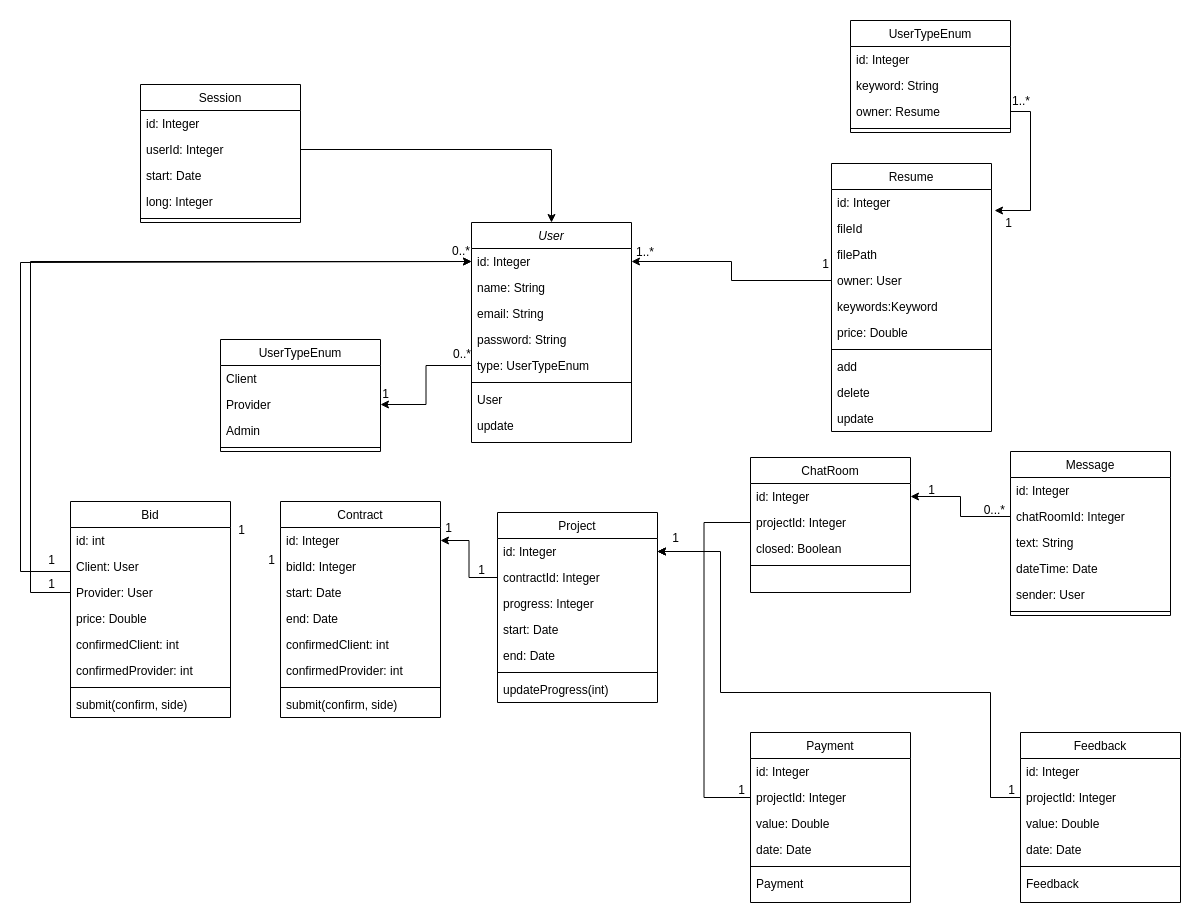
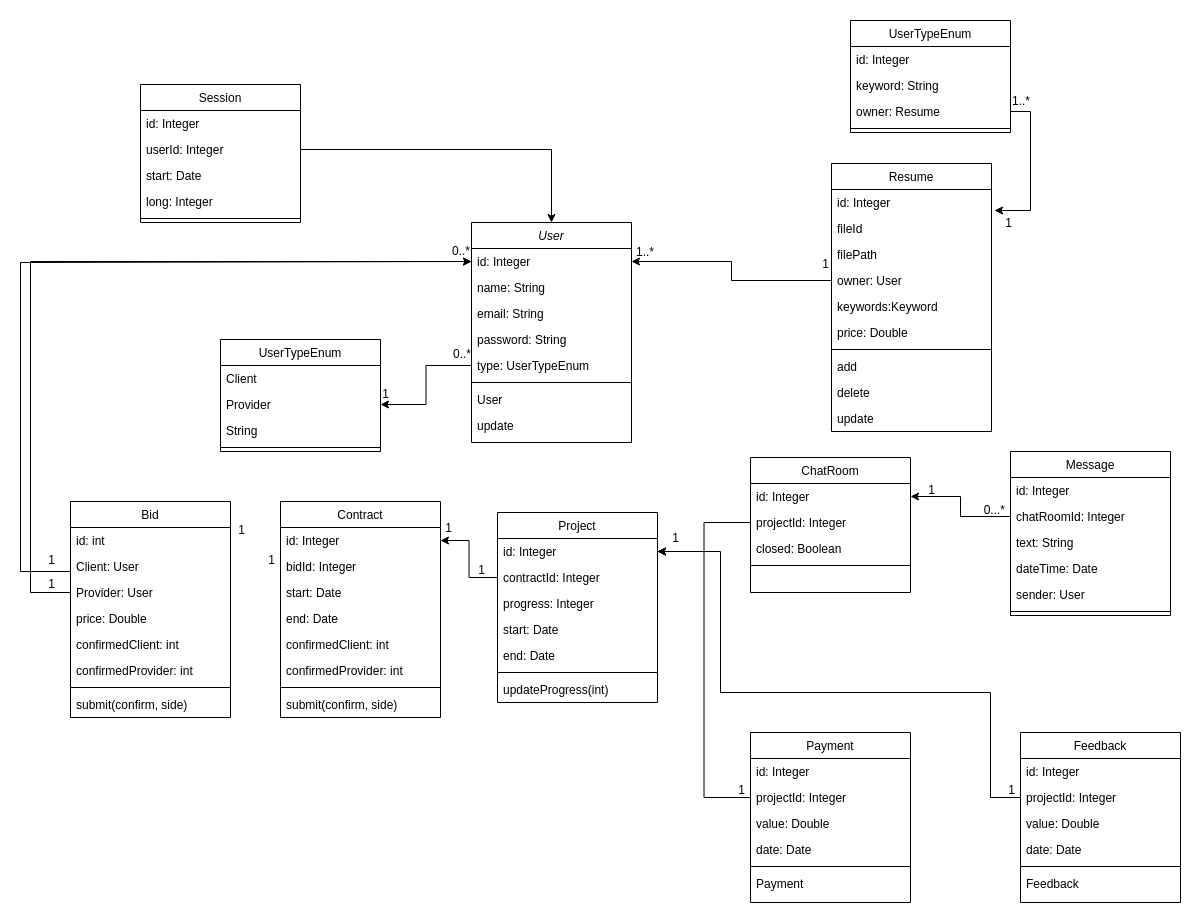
node "Admin": label "Admin" -> "String"
